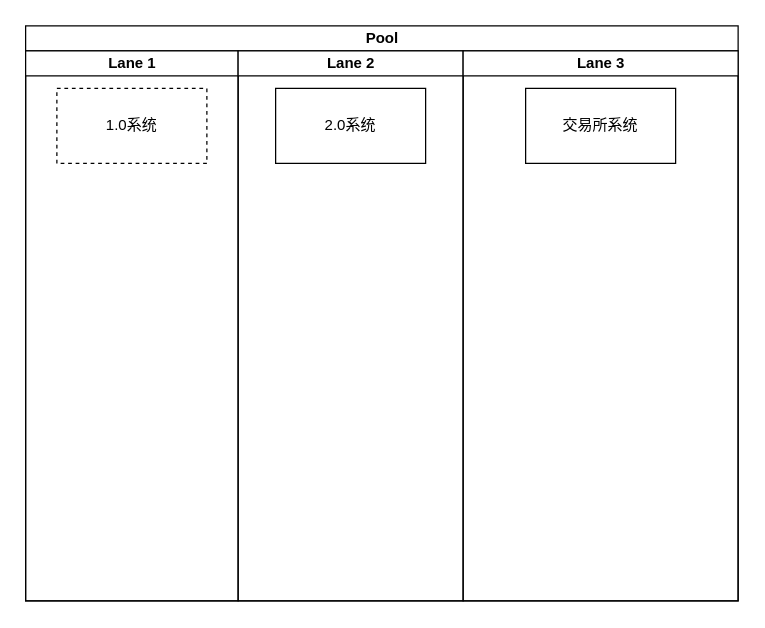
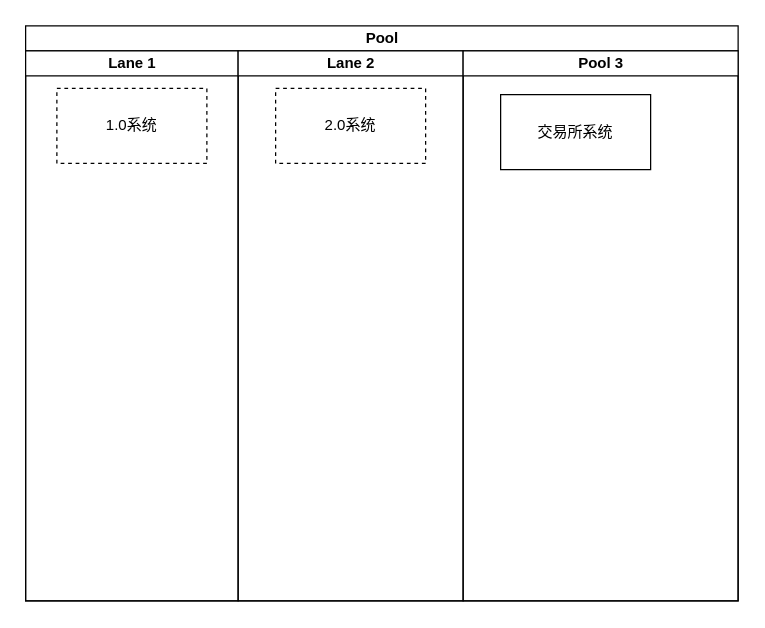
node "Lane 3": label "Lane 3" -> "Pool 3"
node "2.0系统": style solid -> dashed
node "交易所系统": moved (601, 126) -> (576, 132)
